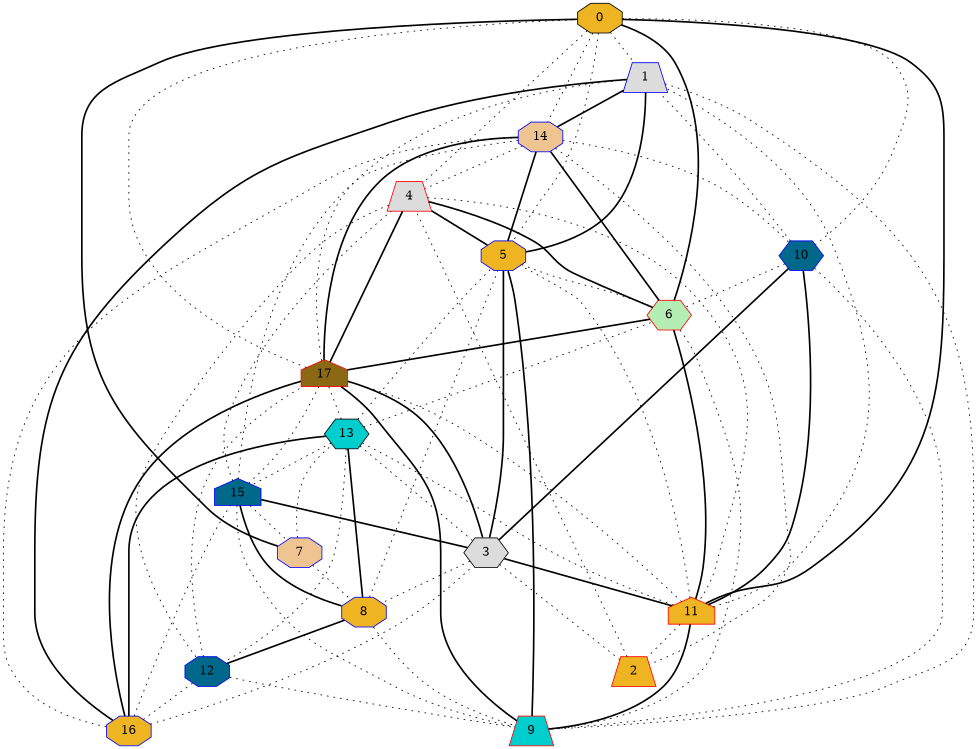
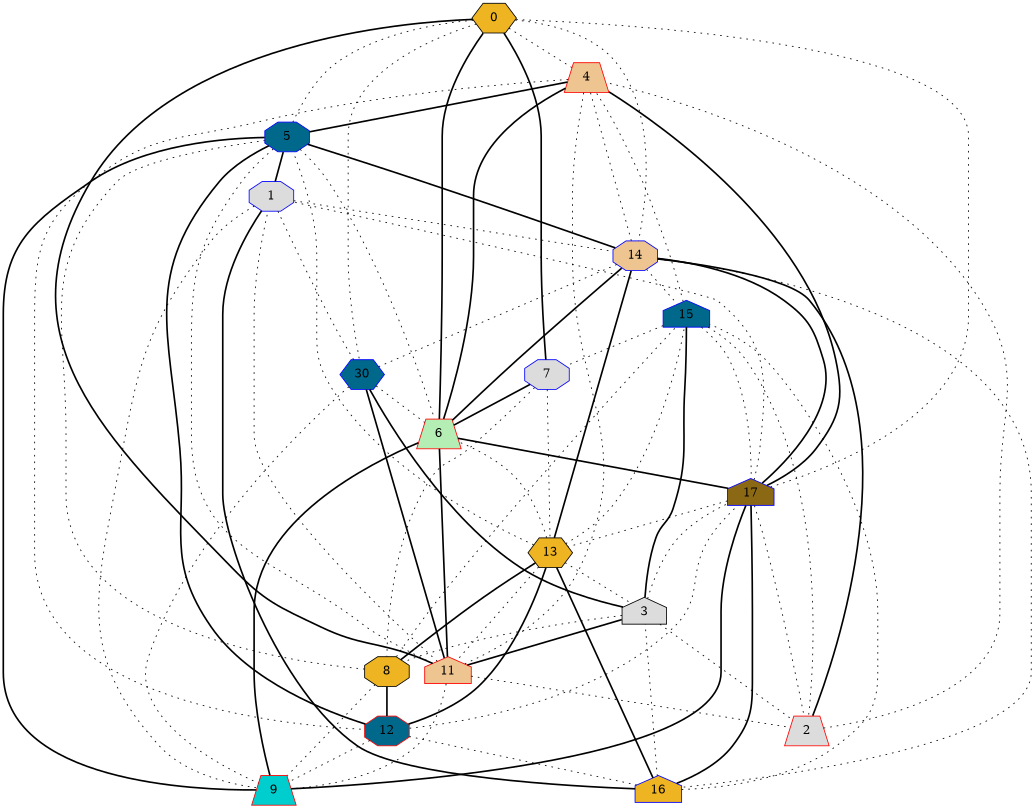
node "0": shape octagon -> hexagon
edge "0" -- "1": removed
node "1": shape trapezium -> octagon
edge "1" -- "14": style bold -> dotted
node "4": fillcolor gainsboro -> burlywood2
node "5": fillcolor goldenrod2 -> deepskyblue4
node "10": label "10" -> "30"
node "6": shape hexagon -> trapezium
node "17": color red -> blue
edge "14" -- "2": style dotted -> bold
edge "7" -- "6": added
edge "5" -- "3": now "5" -- "12"
edge "14" -- "13": added
node "13": fillcolor cyan3 -> goldenrod2
edge "17" -- "3": style bold -> dotted
edge "17" -- "11": now "17" -- "2"
node "7": fillcolor burlywood2 -> gainsboro
node "3": shape hexagon -> house
edge "15" -- "8": style bold -> dotted
edge "6" -- "9": style dotted -> bold
edge "13" -- "12": style dotted -> bold
node "8": color blue -> black
node "11": fillcolor goldenrod2 -> burlywood2
edge "15" -- "9": now "15" -- "2"
node "12": color blue -> red
node "2": fillcolor goldenrod2 -> gainsboro
edge "11" -- "9": style bold -> dotted
node "16": shape octagon -> house
